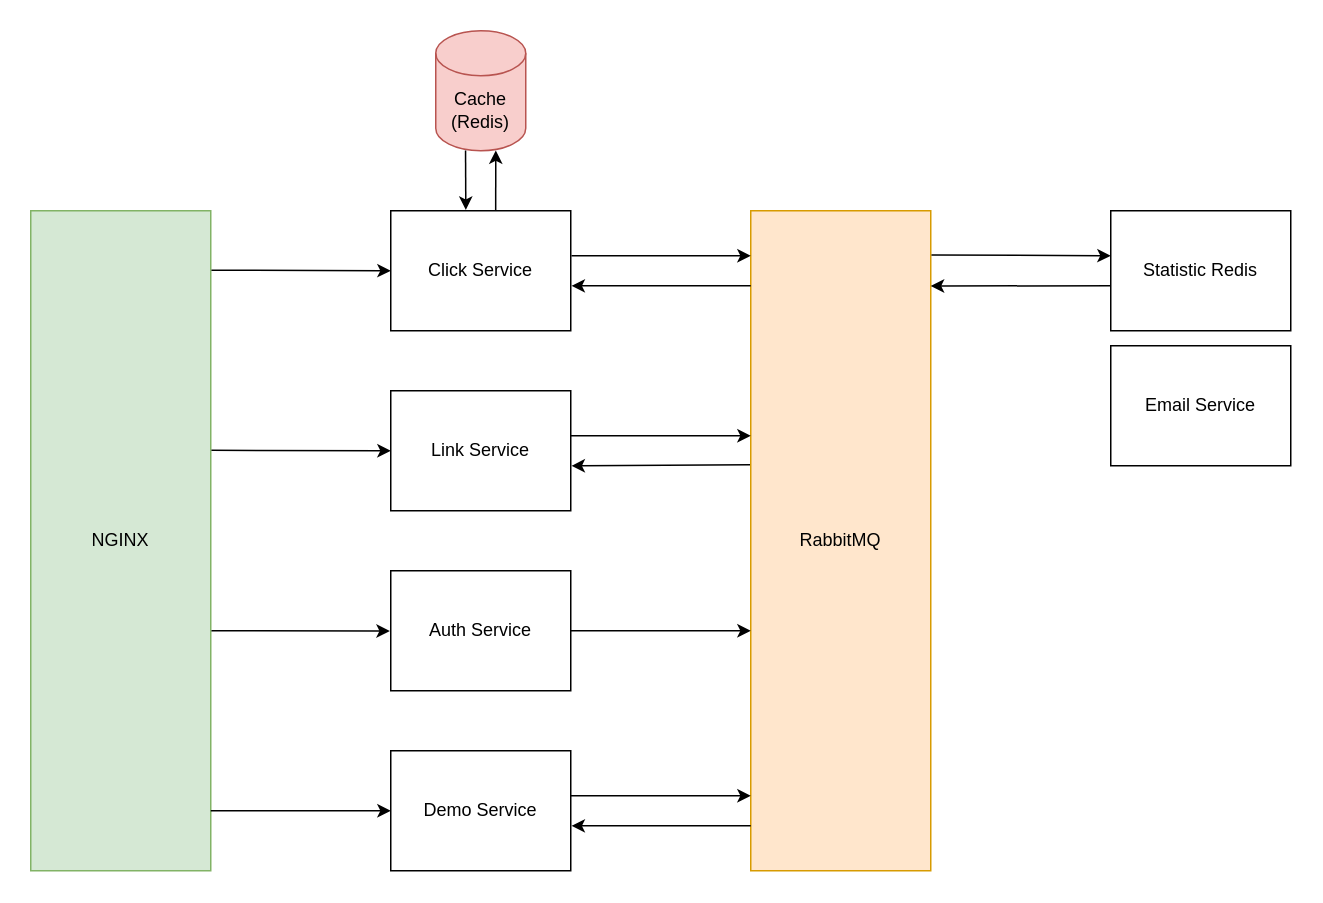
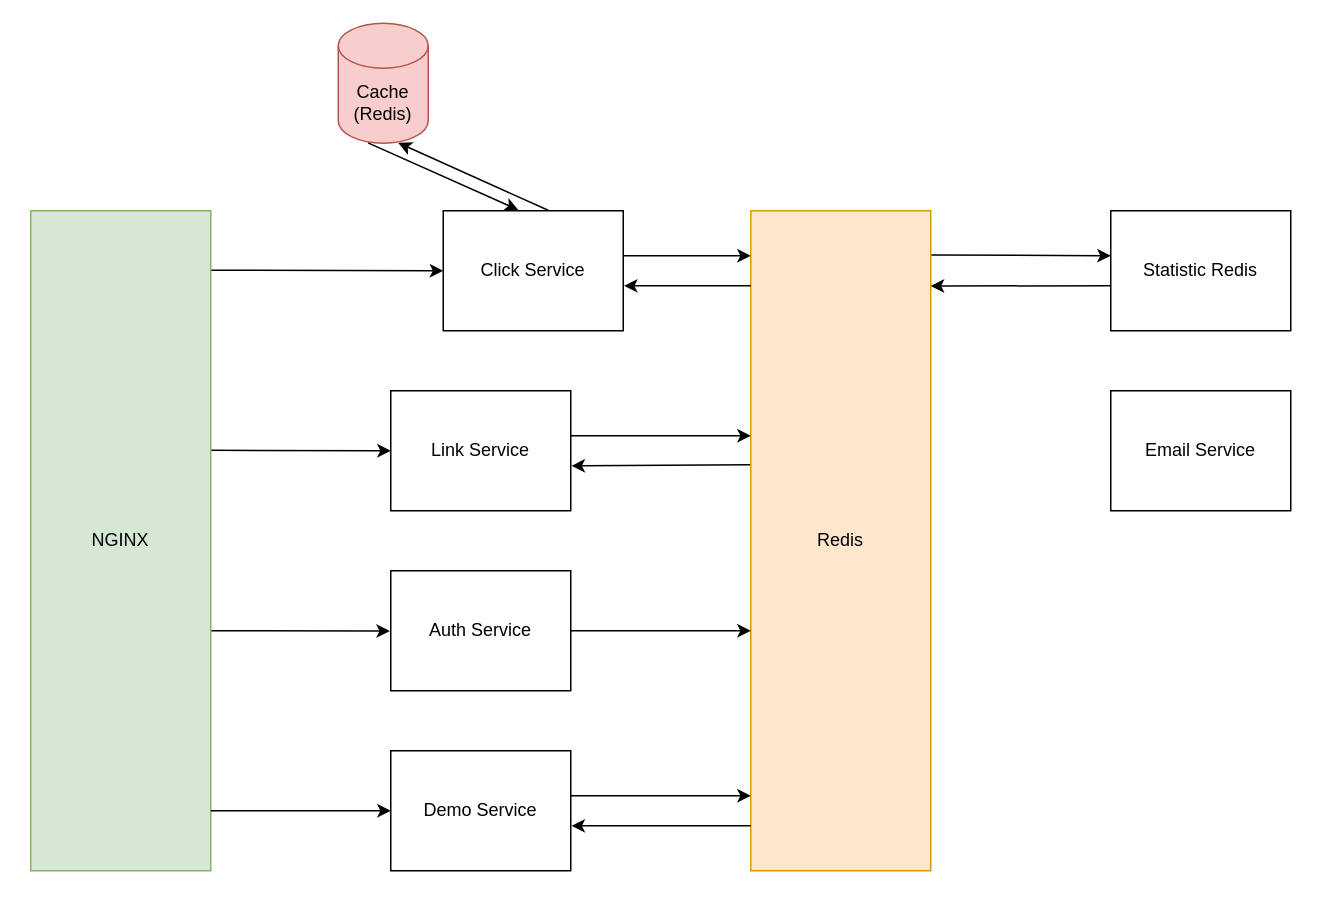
node "Cache (Redis)": moved (481, 91) -> (383, 83)
node "Click Service": moved (481, 271) -> (533, 271)
node "Email Service": moved (1201, 406) -> (1201, 451)
node "RabbitMQ": label "RabbitMQ" -> "Redis"
